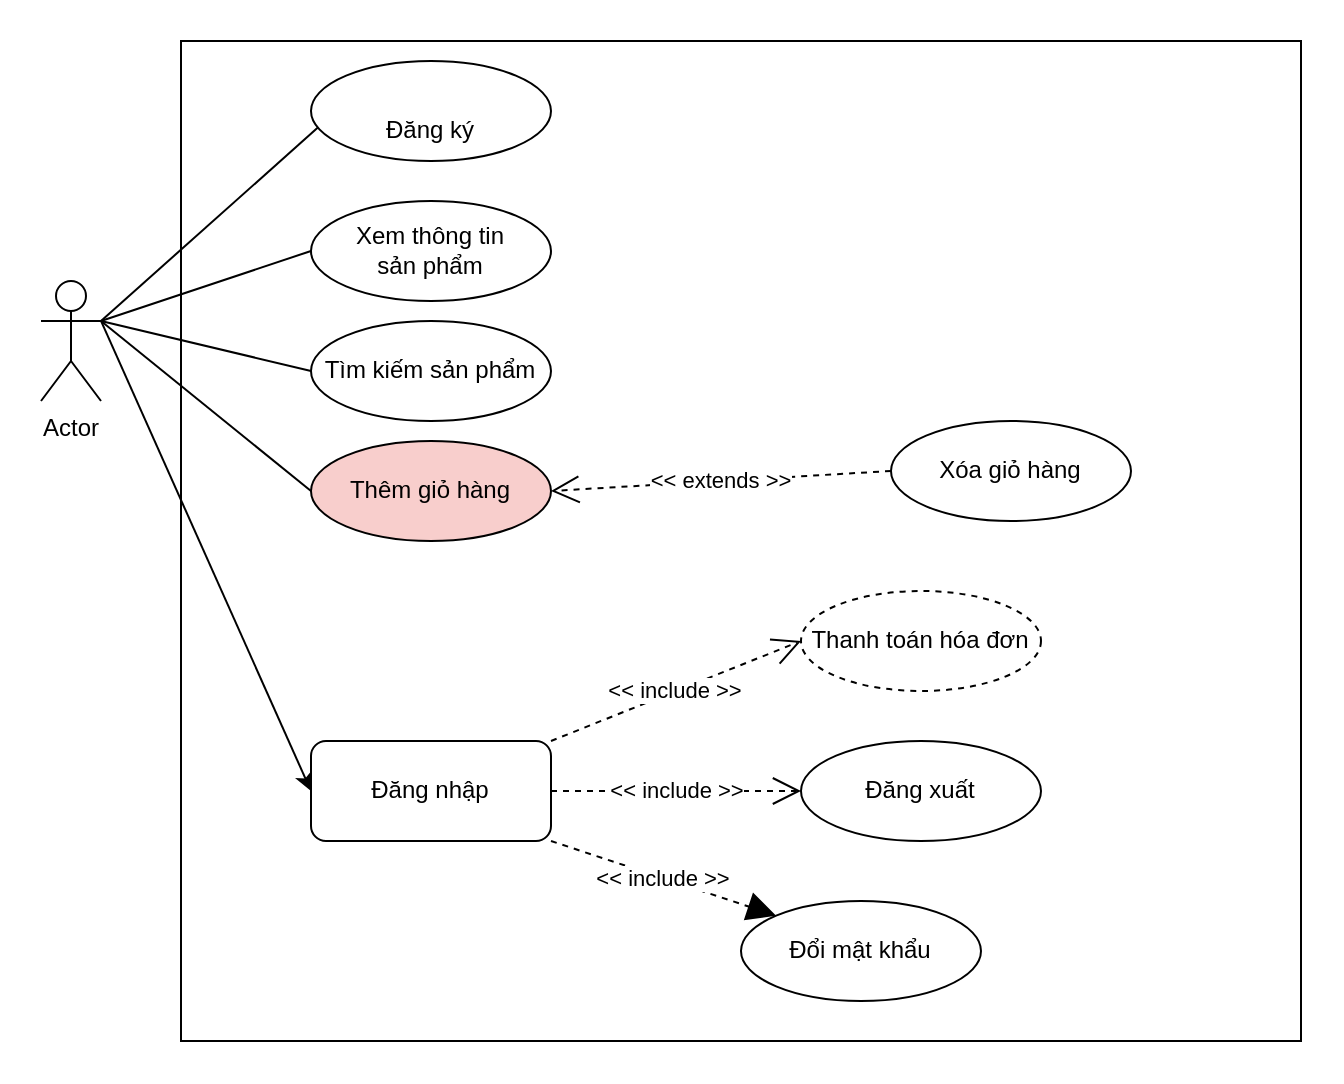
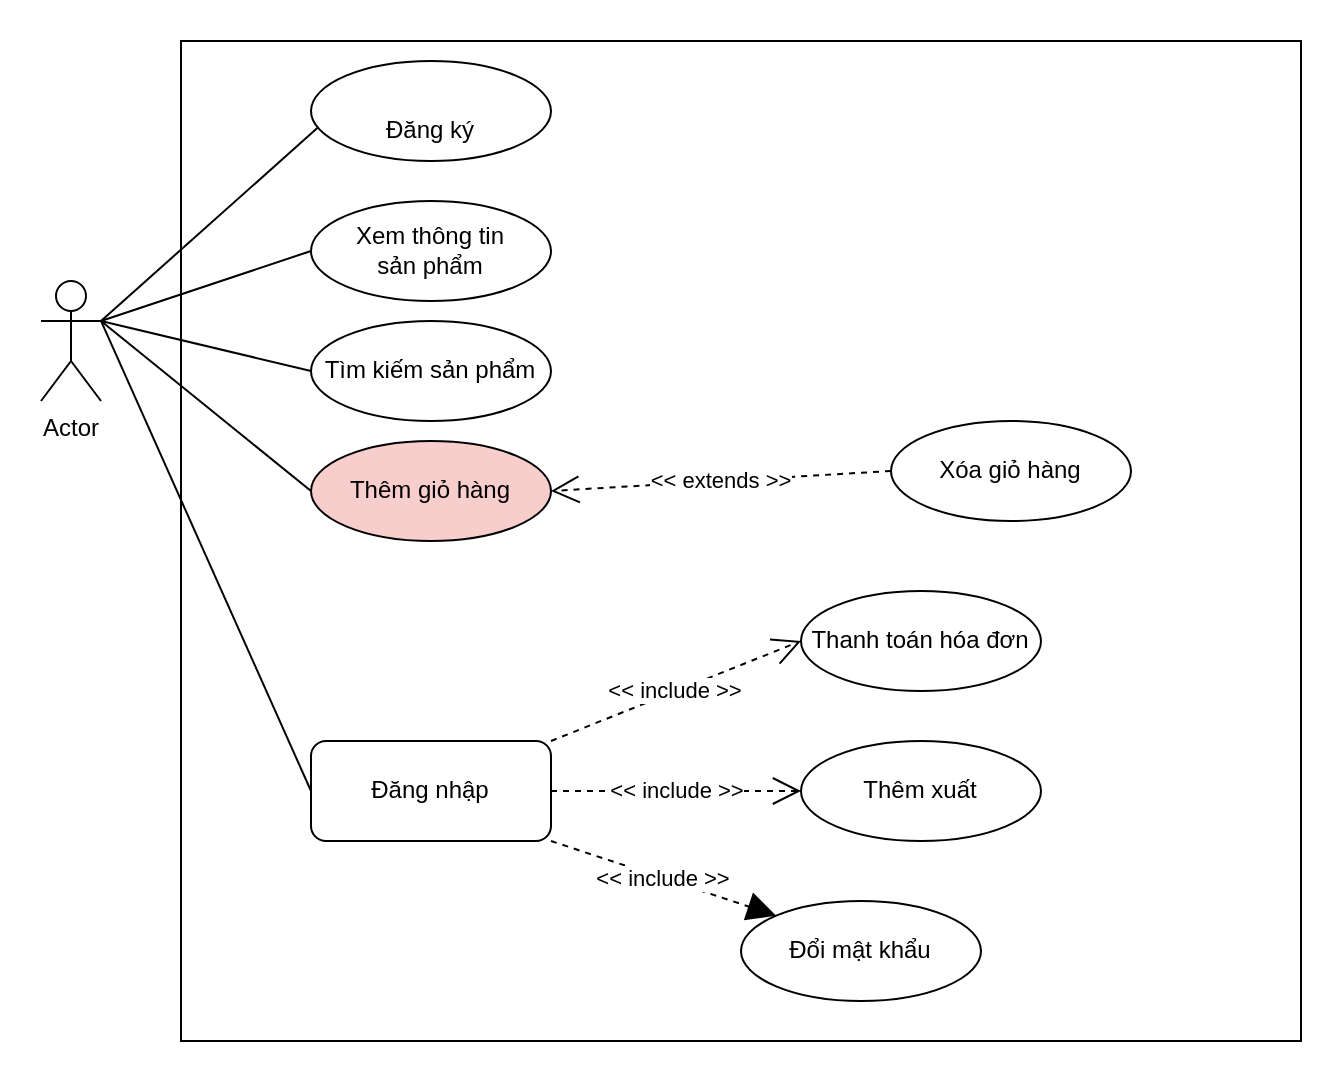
node "Thanh toán hóa đơn": style dashed -> solid
edge "Actor" -> "Đăng nhập": arrowhead classic -> none
node "Đăng xuất": label "Đăng xuất" -> "Thêm xuất"
